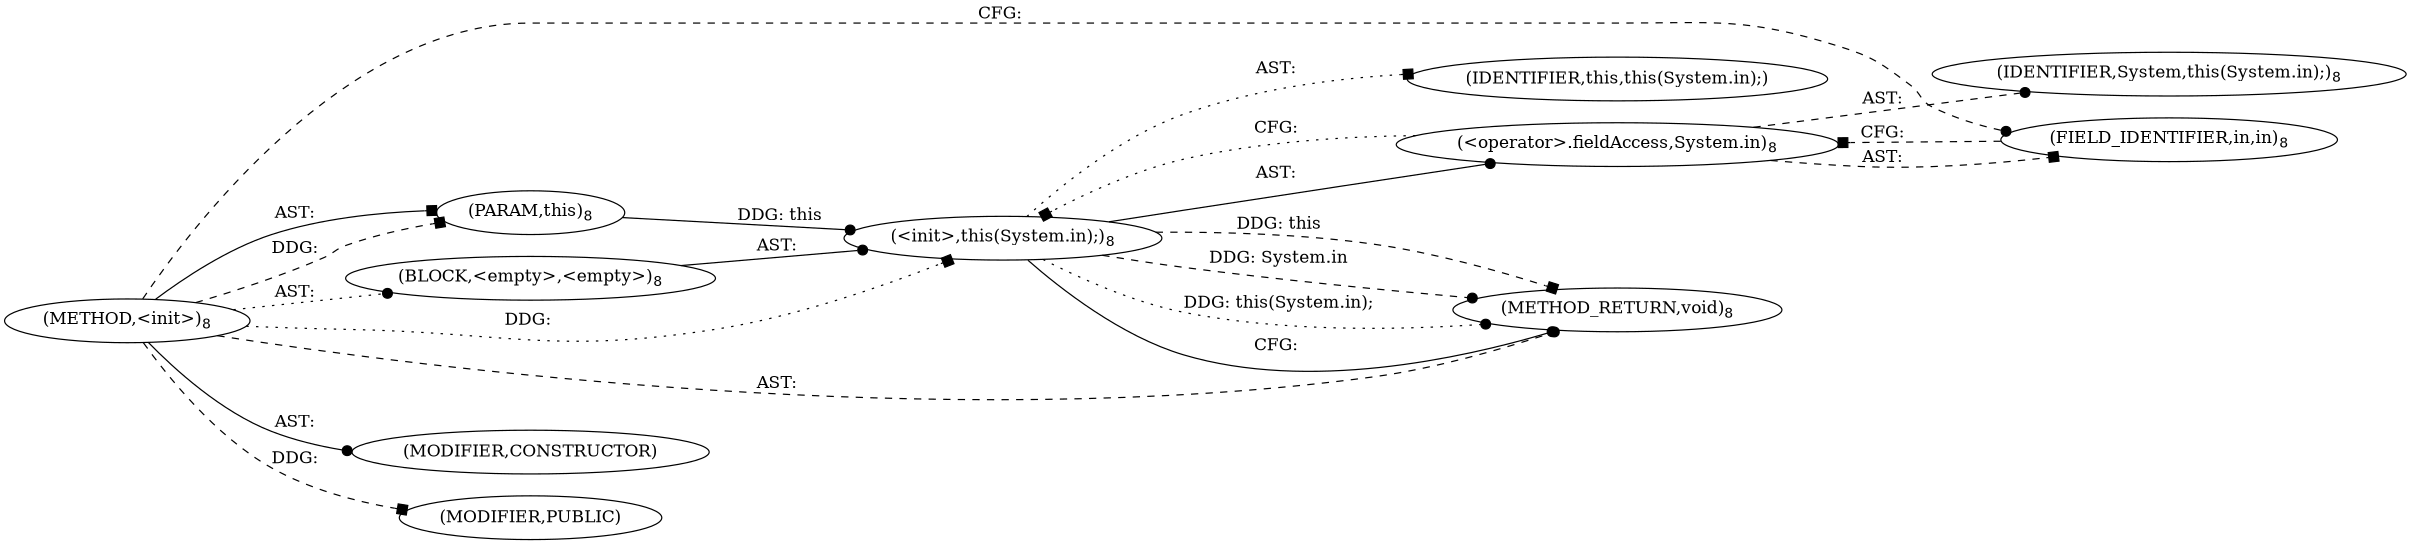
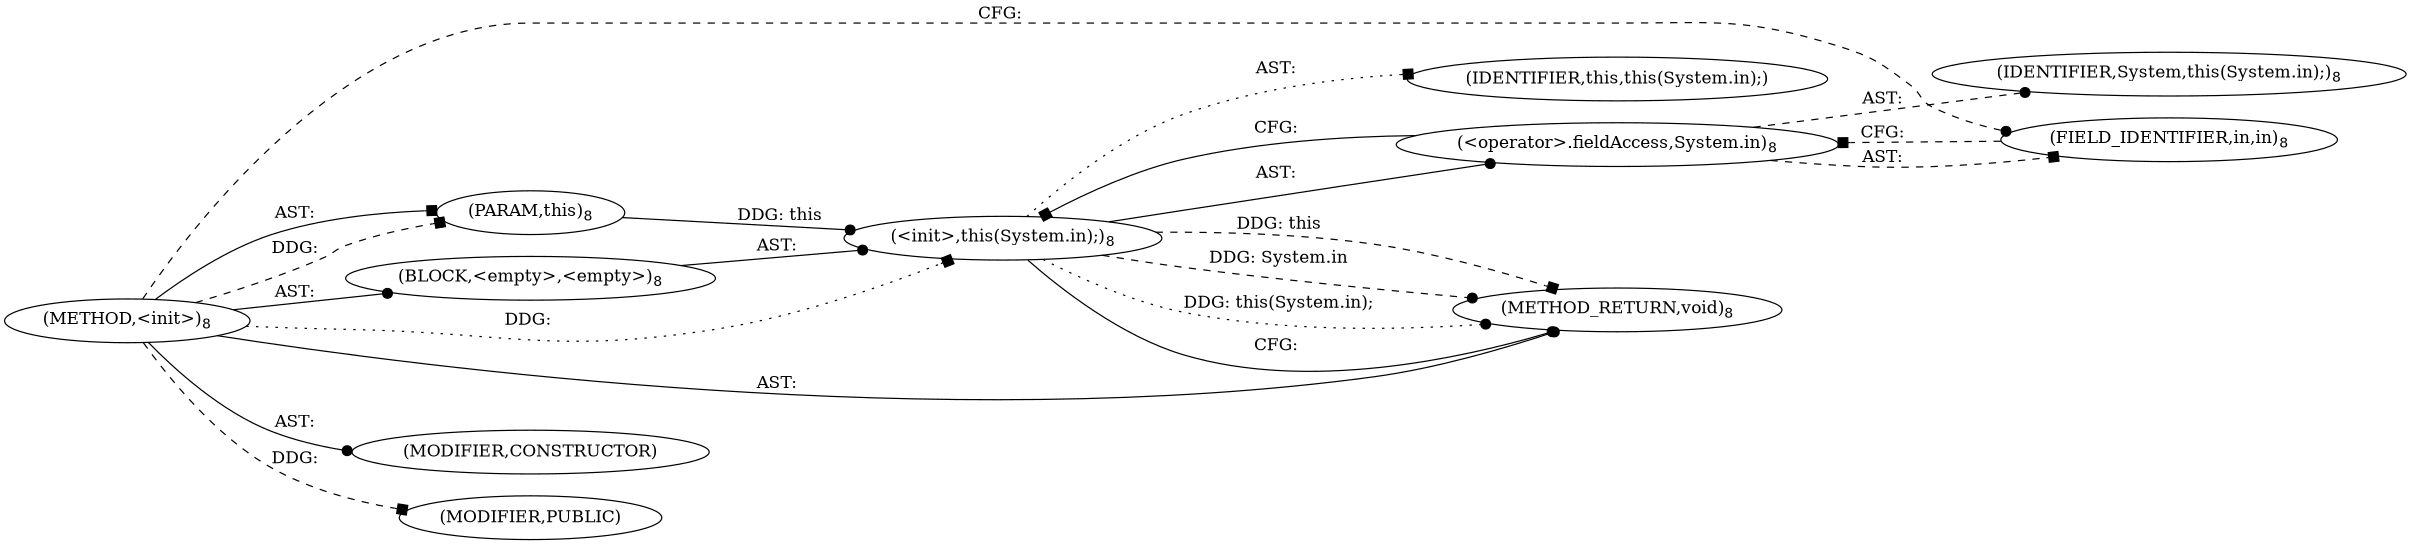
edge "(<operator>.fieldAccess,System.in)" -> "(<init>,this(System.in);)": style dotted -> solid
edge "(METHOD,<init>)" -> "(BLOCK,<empty>,<empty>)": style dotted -> solid
edge "(METHOD,<init>)" -> "(METHOD_RETURN,void)": style dashed -> solid
